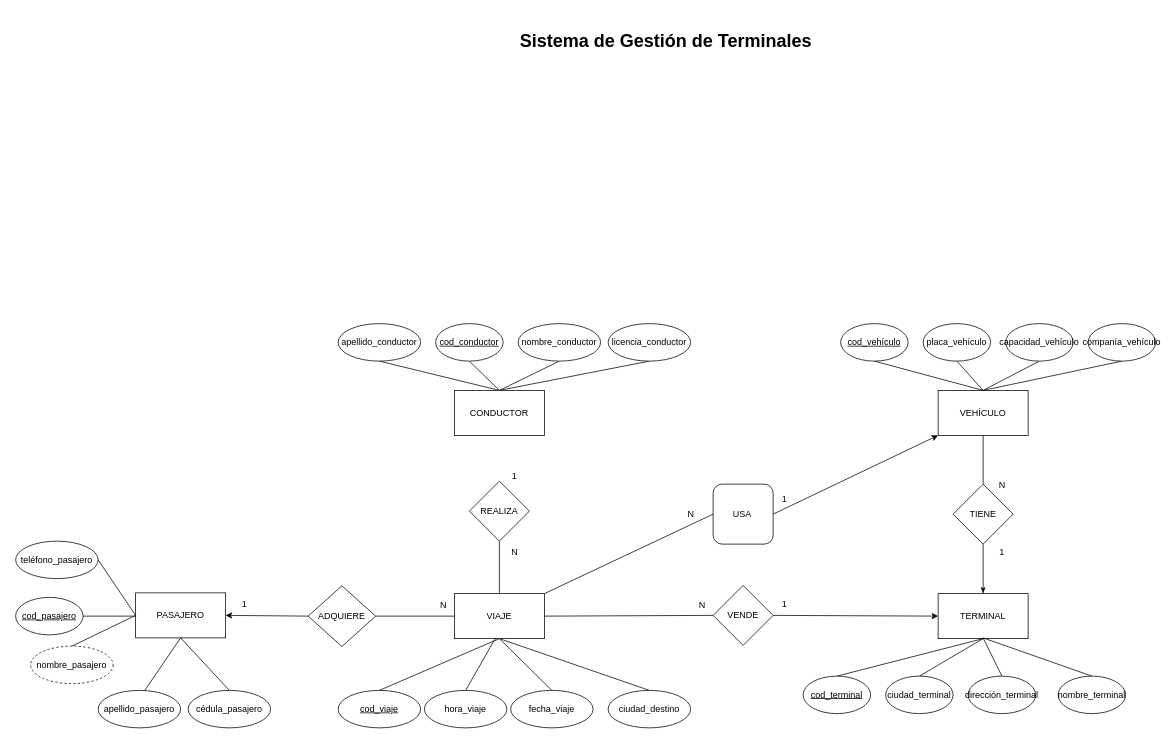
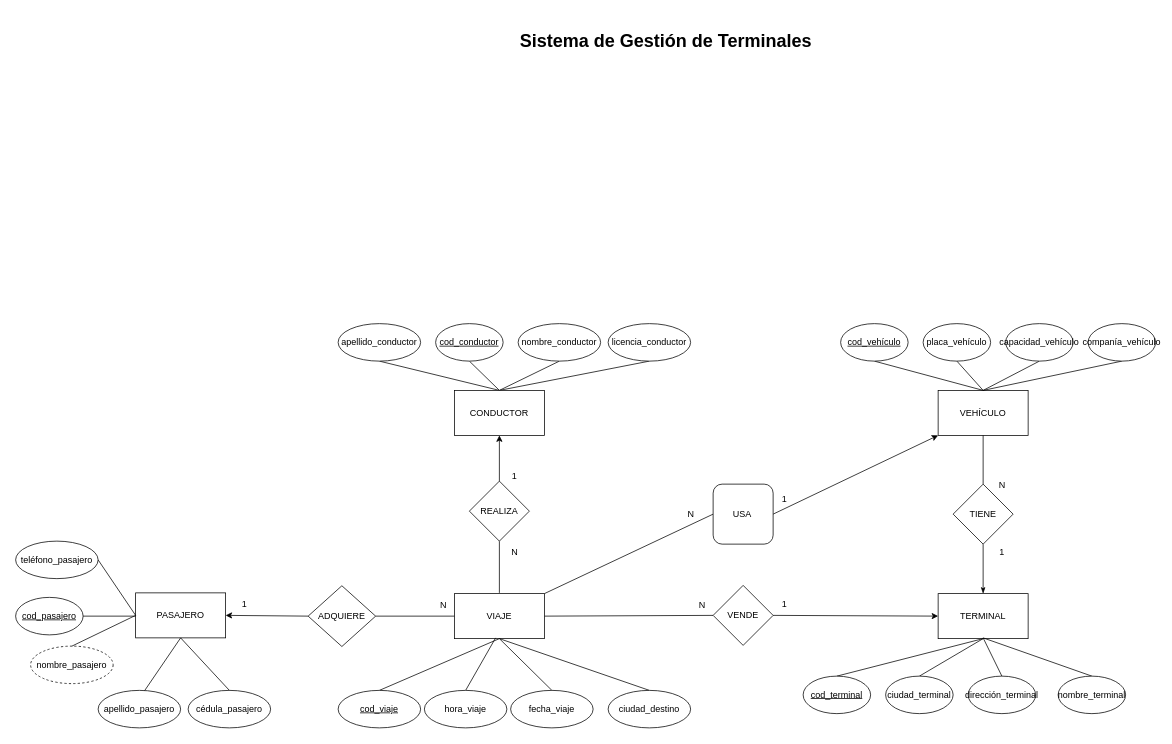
edge "REALIZA" -> "CONDUCTOR": added
